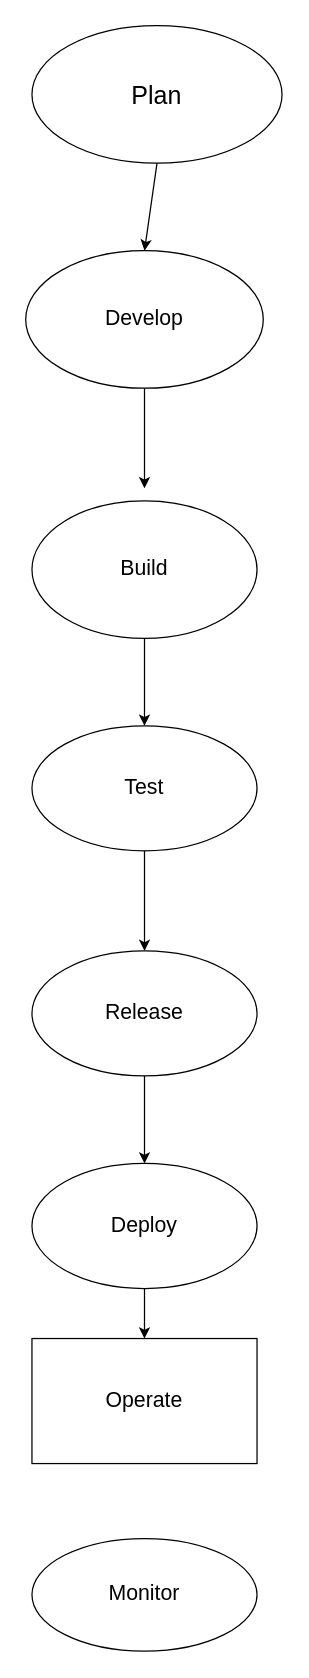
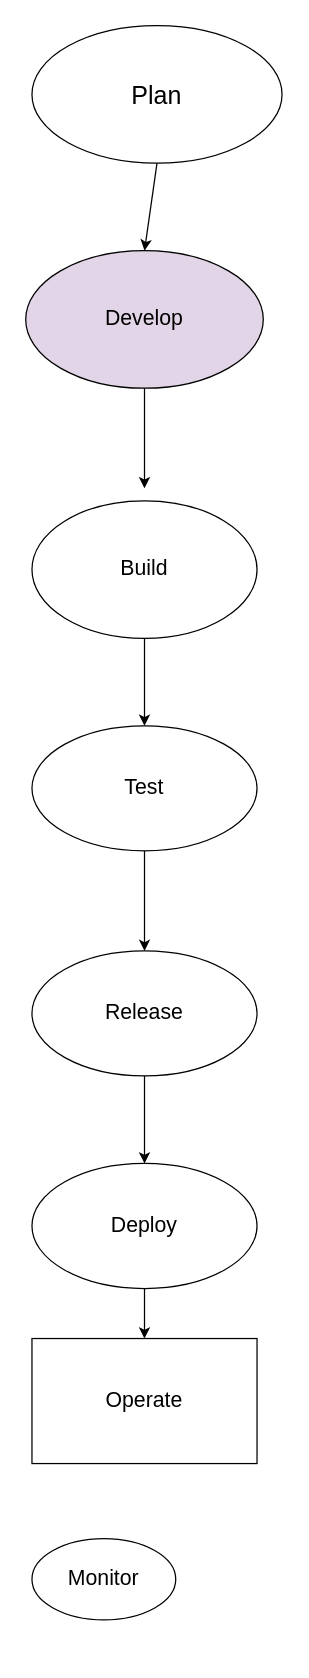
node "Develop": fillcolor #ffffff -> #e1d5e7
node "Monitor": size 225x113 -> 144x81
